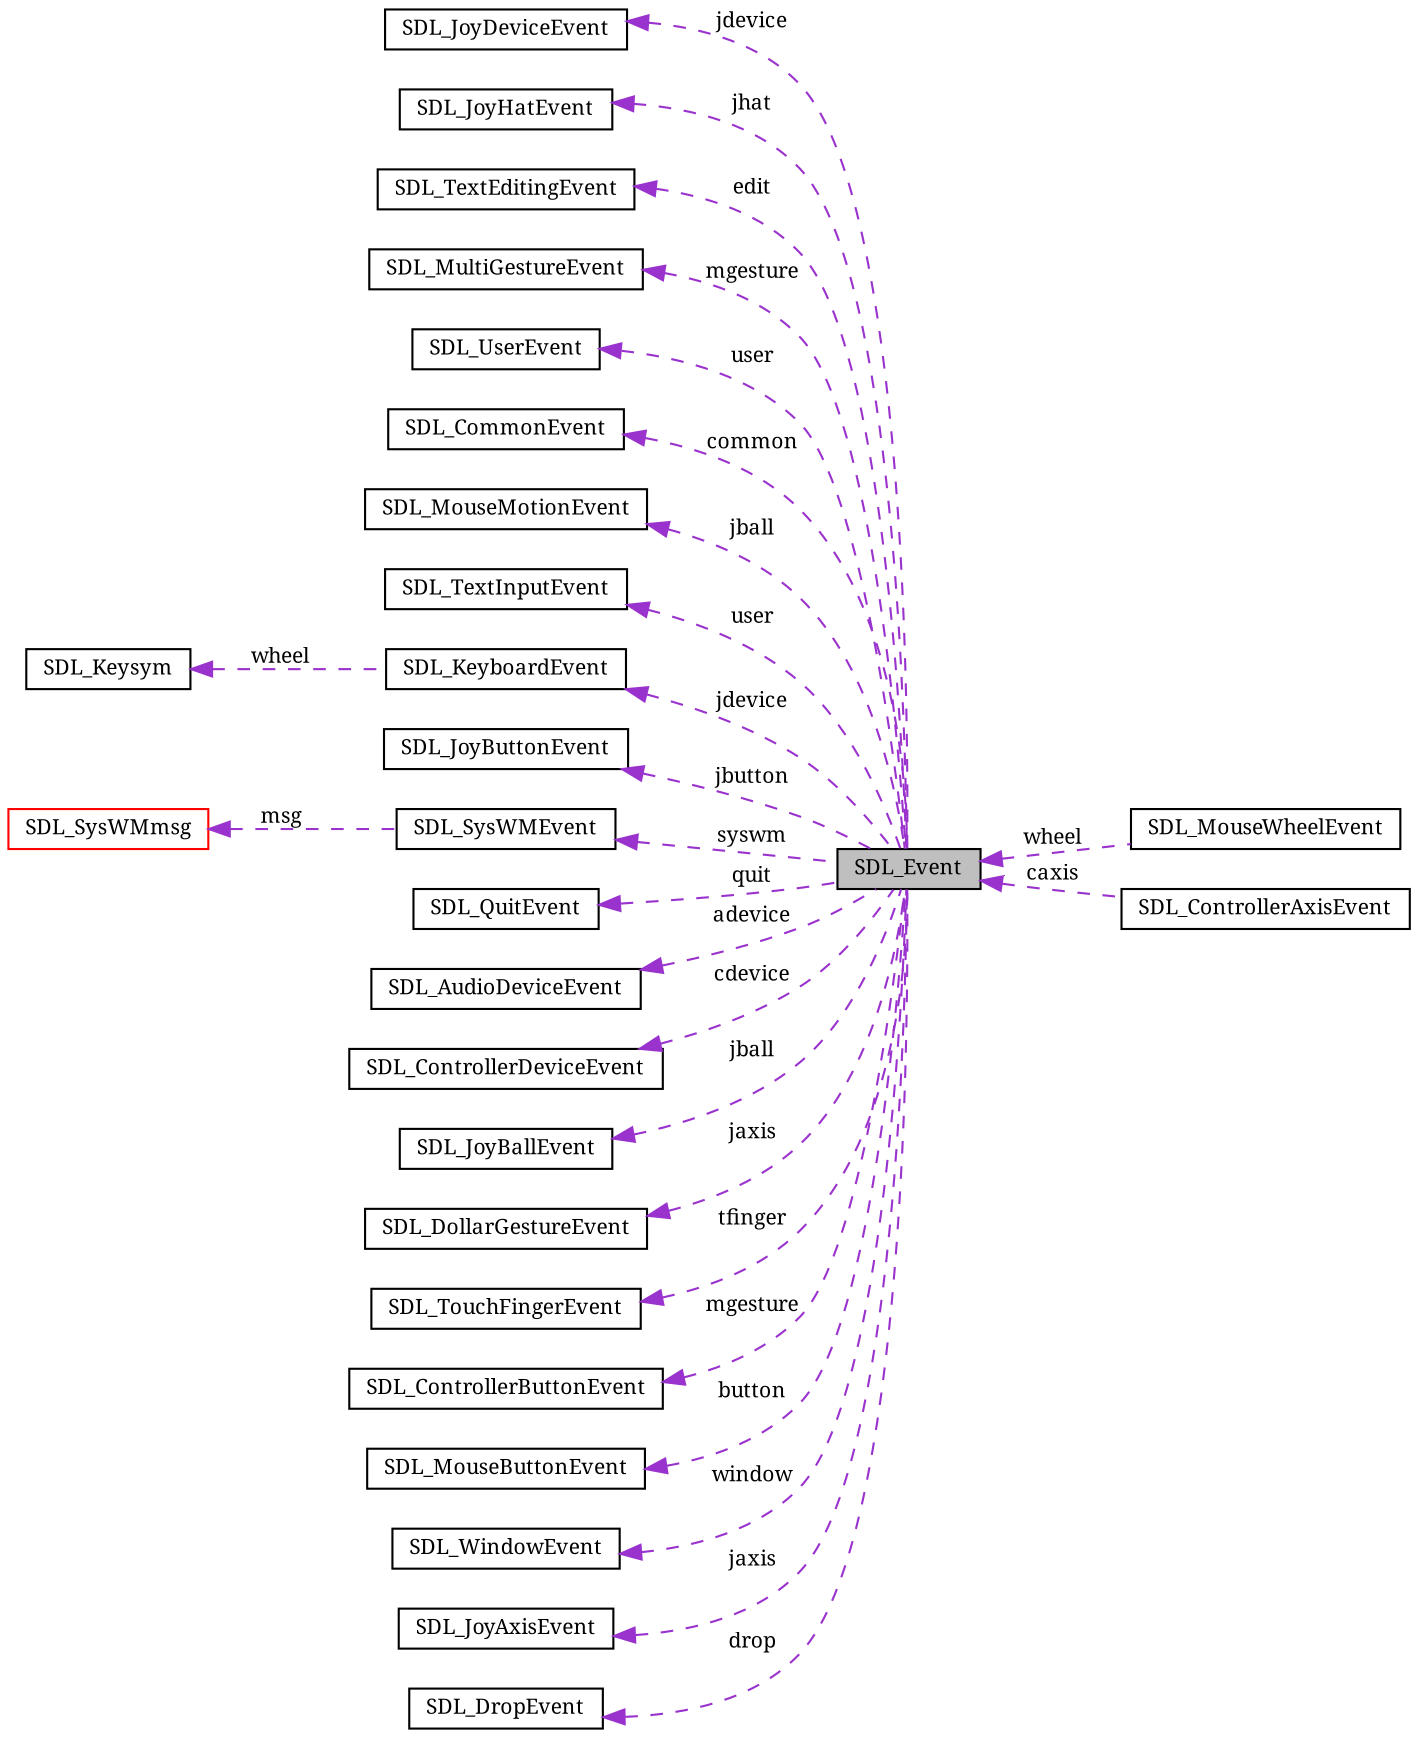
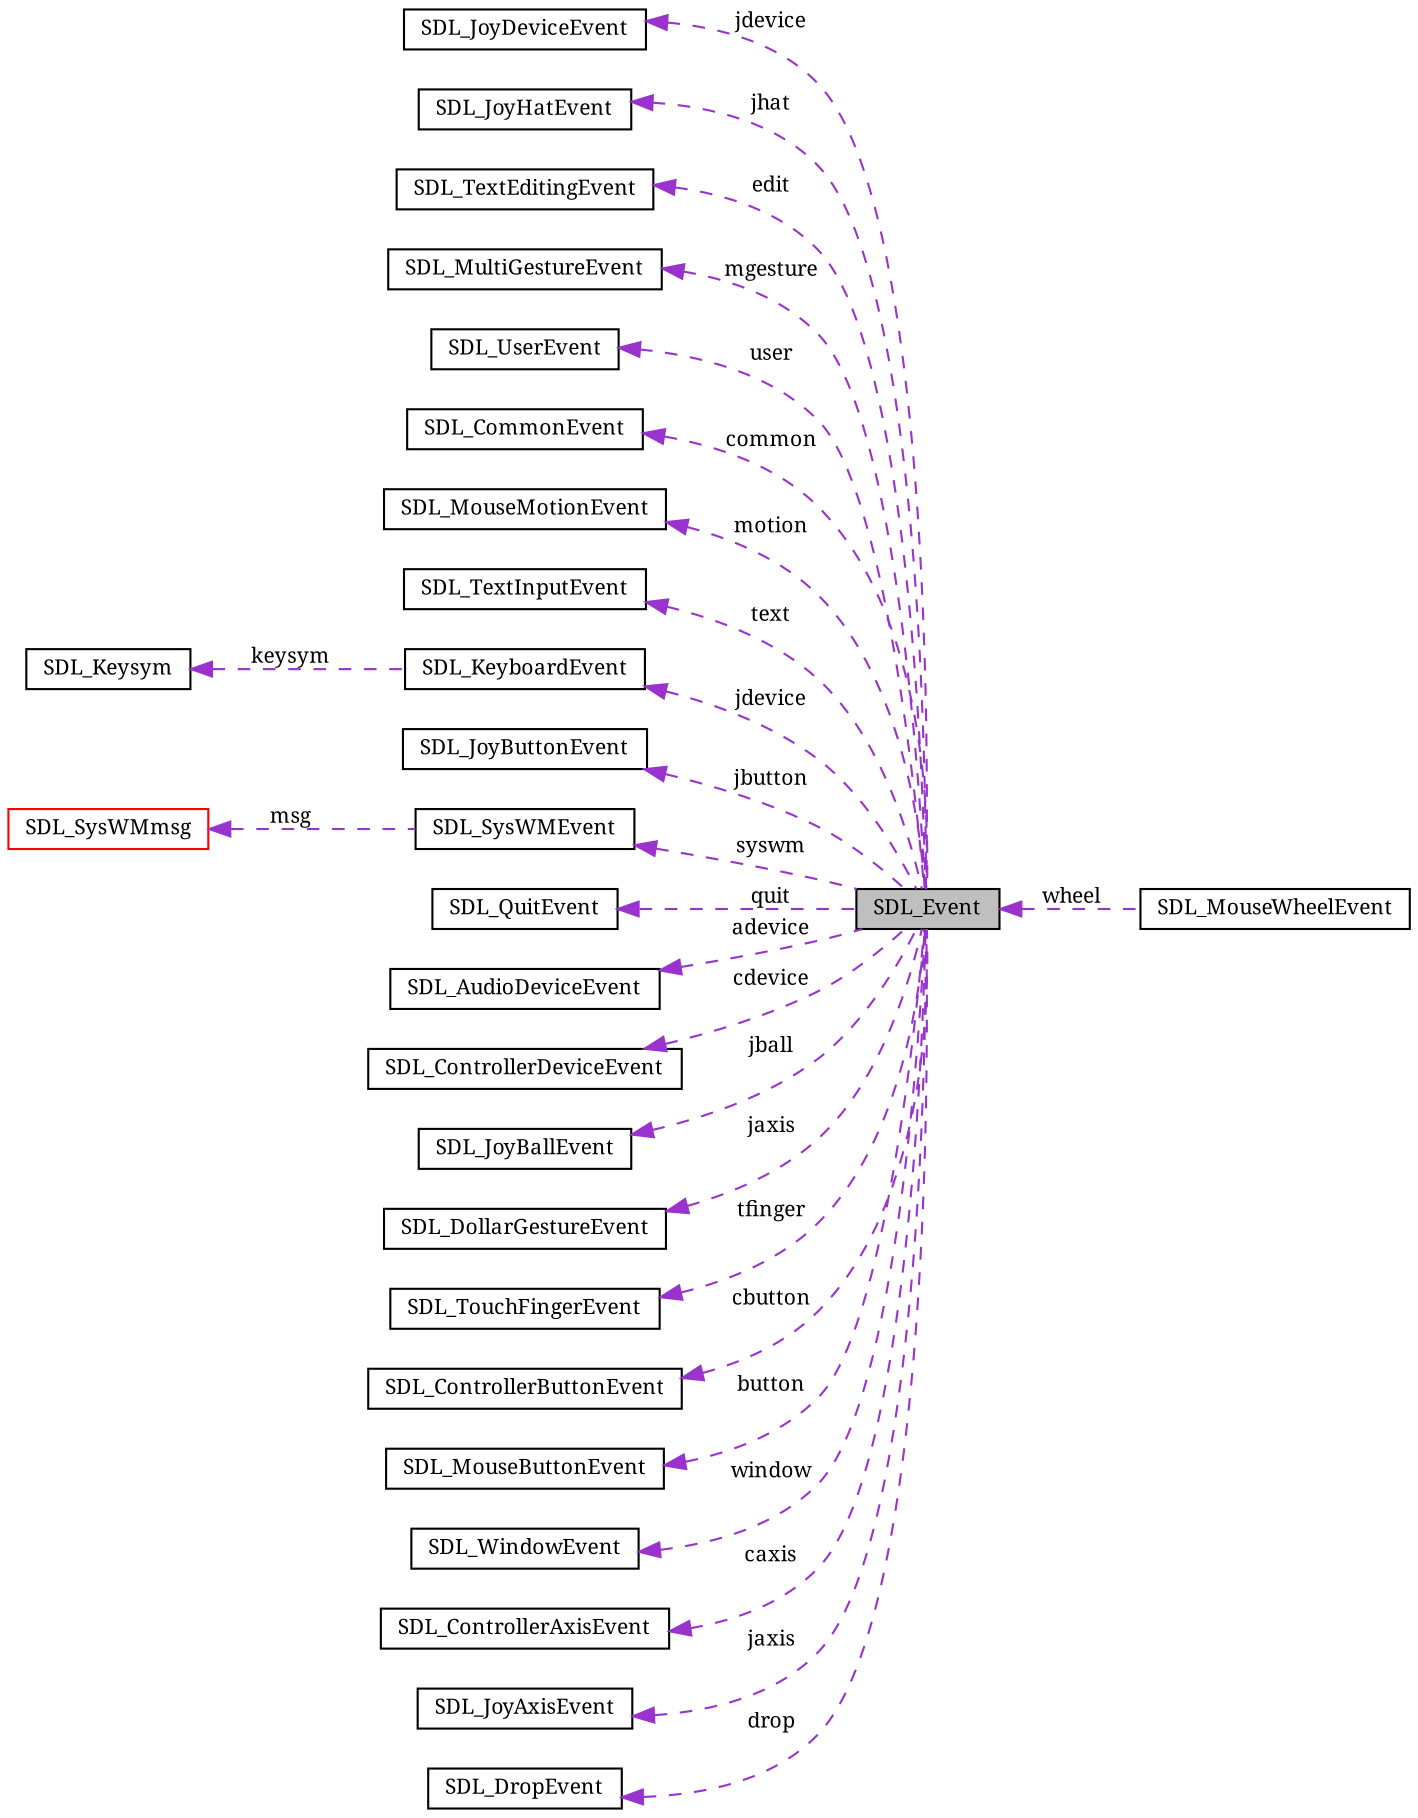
edge "SDL_Event" -> "SDL_MouseMotionEvent": label " jball" -> " motion"
edge "SDL_Event" -> "SDL_TextInputEvent": label " user" -> " text"
edge "SDL_KeyboardEvent" -> "SDL_Keysym": label " wheel" -> " keysym"
edge "SDL_ControllerAxisEvent" -> "SDL_Event": reversed
edge "SDL_Event" -> "SDL_ControllerButtonEvent": label " mgesture" -> " cbutton"
